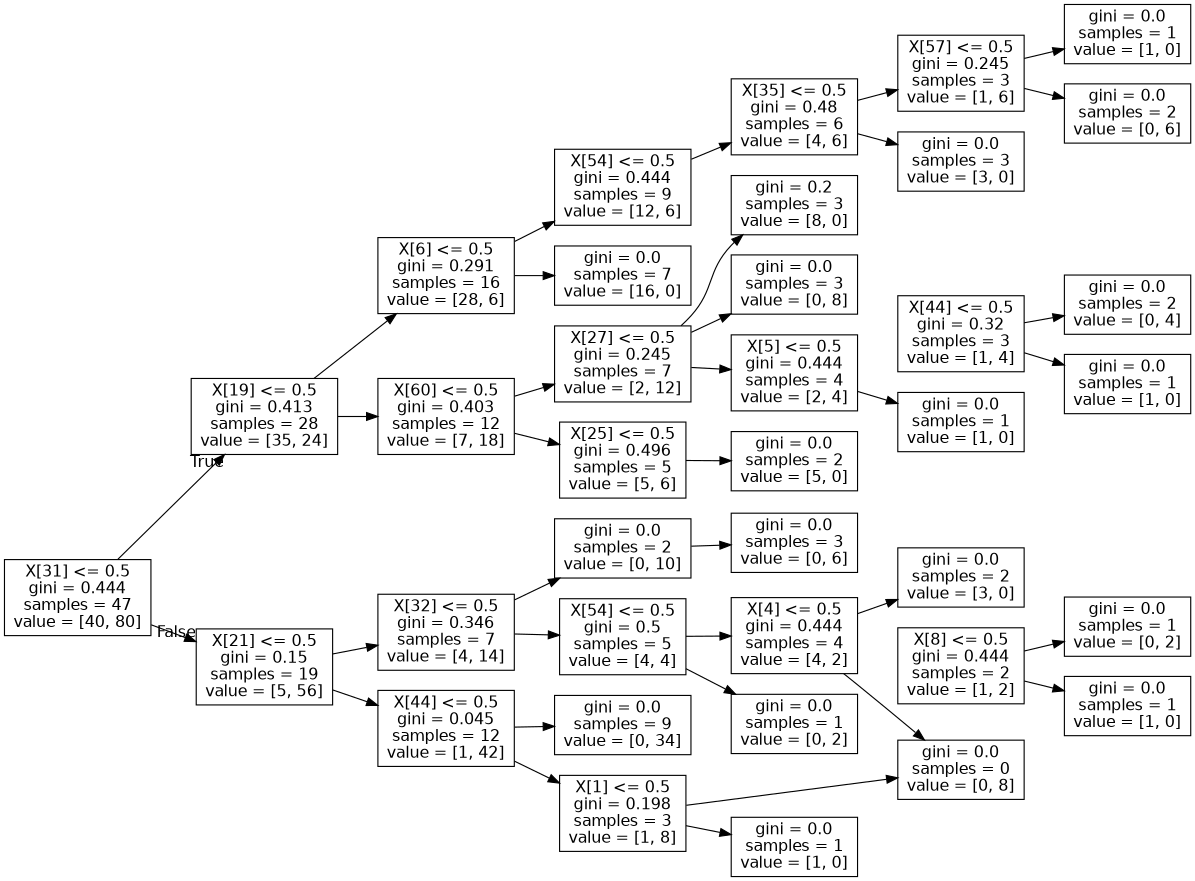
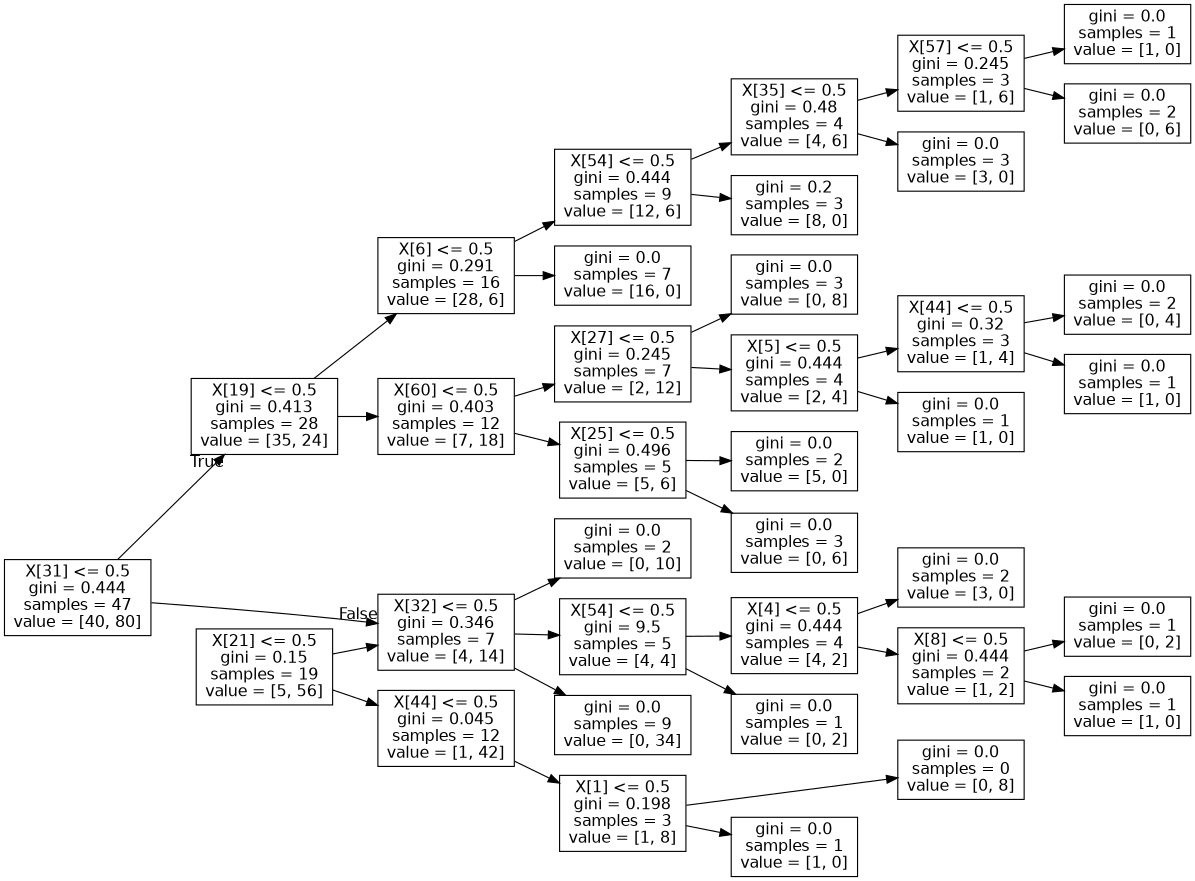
node "X[35] <= 0.5 gini = 0.48 samples = 6 value = [4, 6]": label "X[35] <= 0.5 gini = 0.48 samples = 6 value = [4, 6]" -> "X[35] <= 0.5 gini = 0.48 samples = 4 value = [4, 6]"
edge "X[27] <= 0.5 gini = 0.245 samples = 7 value = [2, 12]" -> "gini = 0.2 samples = 3 value = [8, 0]": now "X[54] <= 0.5 gini = 0.444 samples = 9 value = [12, 6]" -> "gini = 0.2 samples = 3 value = [8, 0]"
edge "X[5] <= 0.5 gini = 0.444 samples = 4 value = [2, 4]" -> "X[44] <= 0.5 gini = 0.32 samples = 3 value = [1, 4]": added
edge "gini = 0.0 samples = 2 value = [0, 10]" -> "gini = 0.0 samples = 3 value = [0, 6]": now "X[25] <= 0.5 gini = 0.496 samples = 5 value = [5, 6]" -> "gini = 0.0 samples = 3 value = [0, 6]"
edge "X[31] <= 0.5 gini = 0.444 samples = 47 value = [40, 80]" -> "X[21] <= 0.5 gini = 0.15 samples = 19 value = [5, 56]": now "X[31] <= 0.5 gini = 0.444 samples = 47 value = [40, 80]" -> "X[32] <= 0.5 gini = 0.346 samples = 7 value = [4, 14]"
node "X[54] <= 0.5 gini = 0.5 samples = 5 value = [4, 4]": label "X[54] <= 0.5 gini = 0.5 samples = 5 value = [4, 4]" -> "X[54] <= 0.5 gini = 9.5 samples = 5 value = [4, 4]"
edge "X[4] <= 0.5 gini = 0.444 samples = 4 value = [4, 2]" -> "gini = 0.0 samples = 0 value = [0, 8]": now "X[4] <= 0.5 gini = 0.444 samples = 4 value = [4, 2]" -> "X[8] <= 0.5 gini = 0.444 samples = 2 value = [1, 2]"
edge "X[44] <= 0.5 gini = 0.045 samples = 12 value = [1, 42]" -> "gini = 0.0 samples = 9 value = [0, 34]": now "X[32] <= 0.5 gini = 0.346 samples = 7 value = [4, 14]" -> "gini = 0.0 samples = 9 value = [0, 34]"
